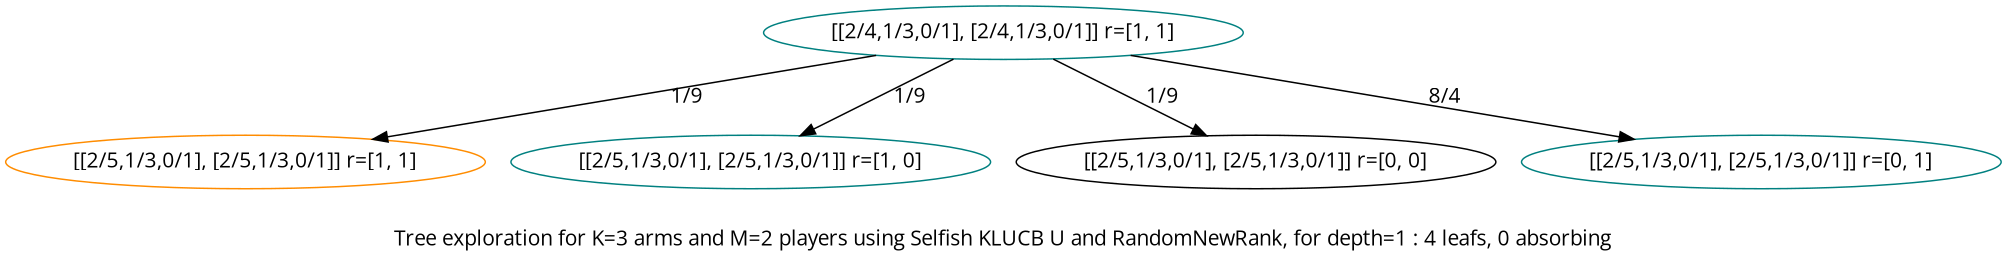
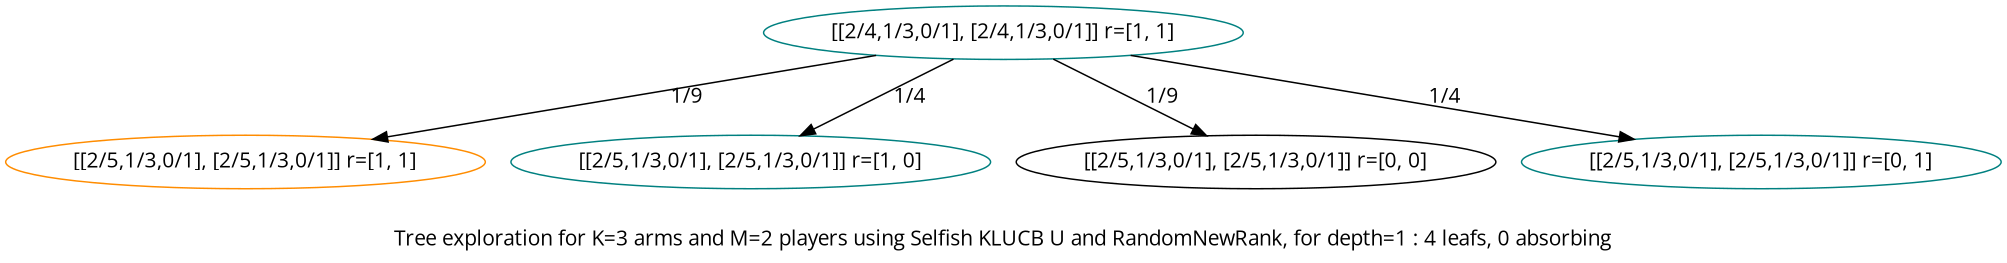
edge "[[2/4,1/3,0/1], [2/4,1/3,0/1]] r=[1, 1]" -> "[[2/5,1/3,0/1], [2/5,1/3,0/1]] r=[1, 0]": label "1/9" -> "1/4"
edge "[[2/4,1/3,0/1], [2/4,1/3,0/1]] r=[1, 1]" -> "[[2/5,1/3,0/1], [2/5,1/3,0/1]] r=[0, 1]": label "8/4" -> "1/4"
